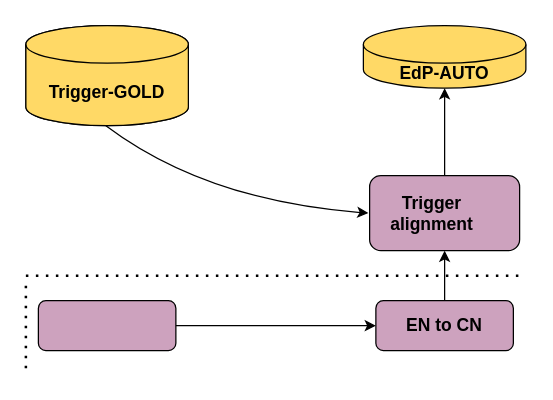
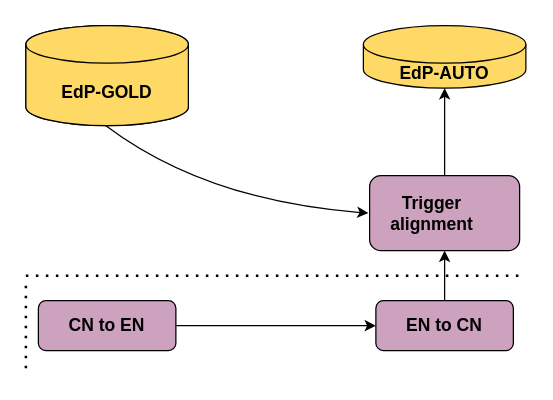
node "Trigger-GOLD": label "Trigger-GOLD" -> "EdP-GOLD"
node "CN to EN": added
